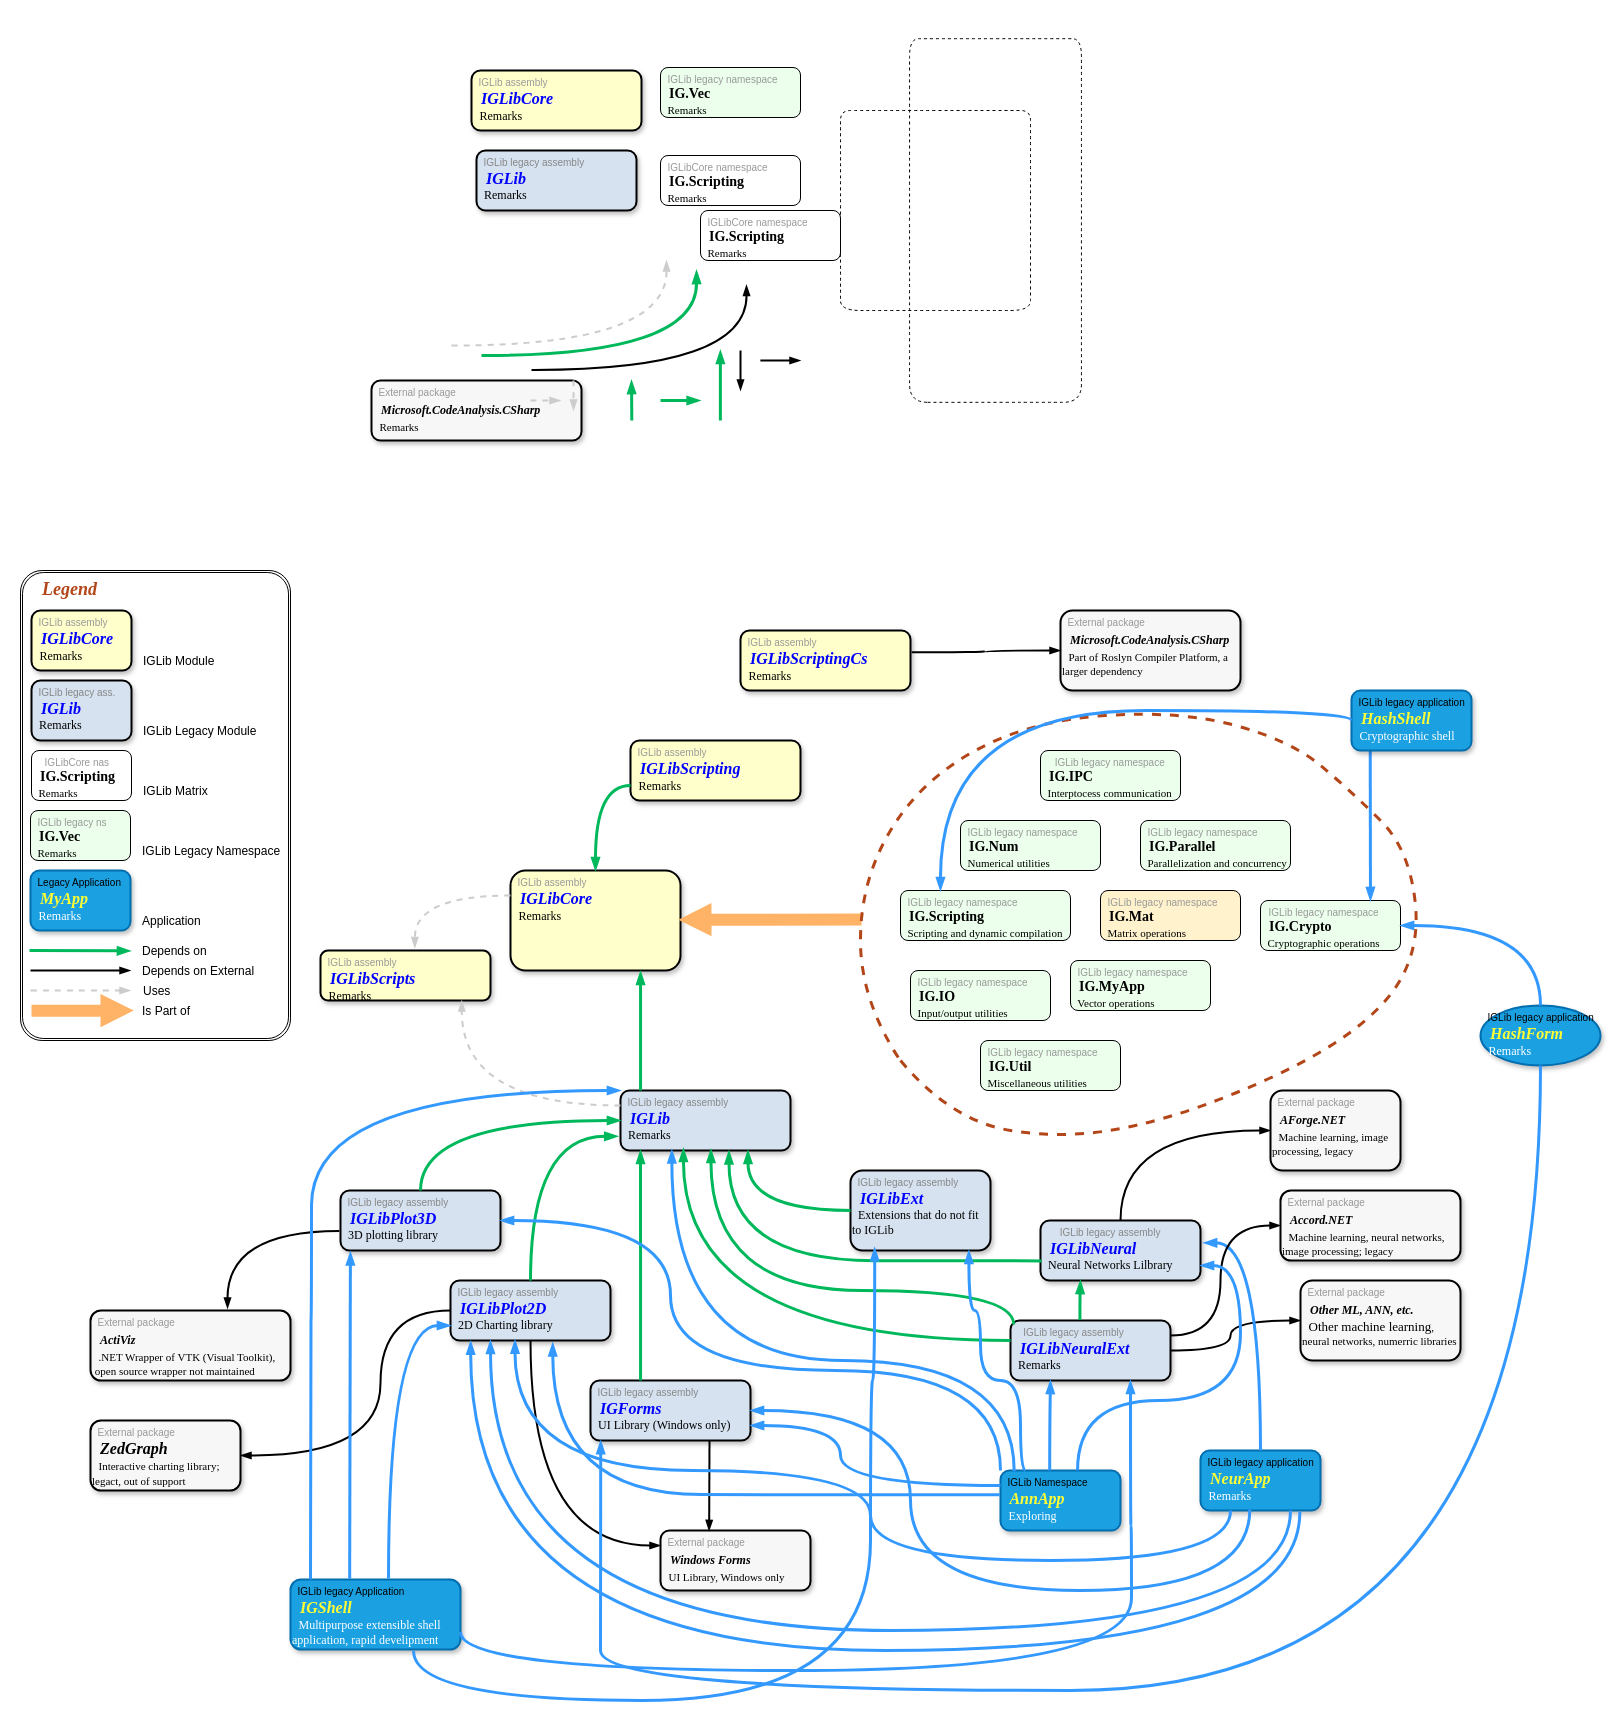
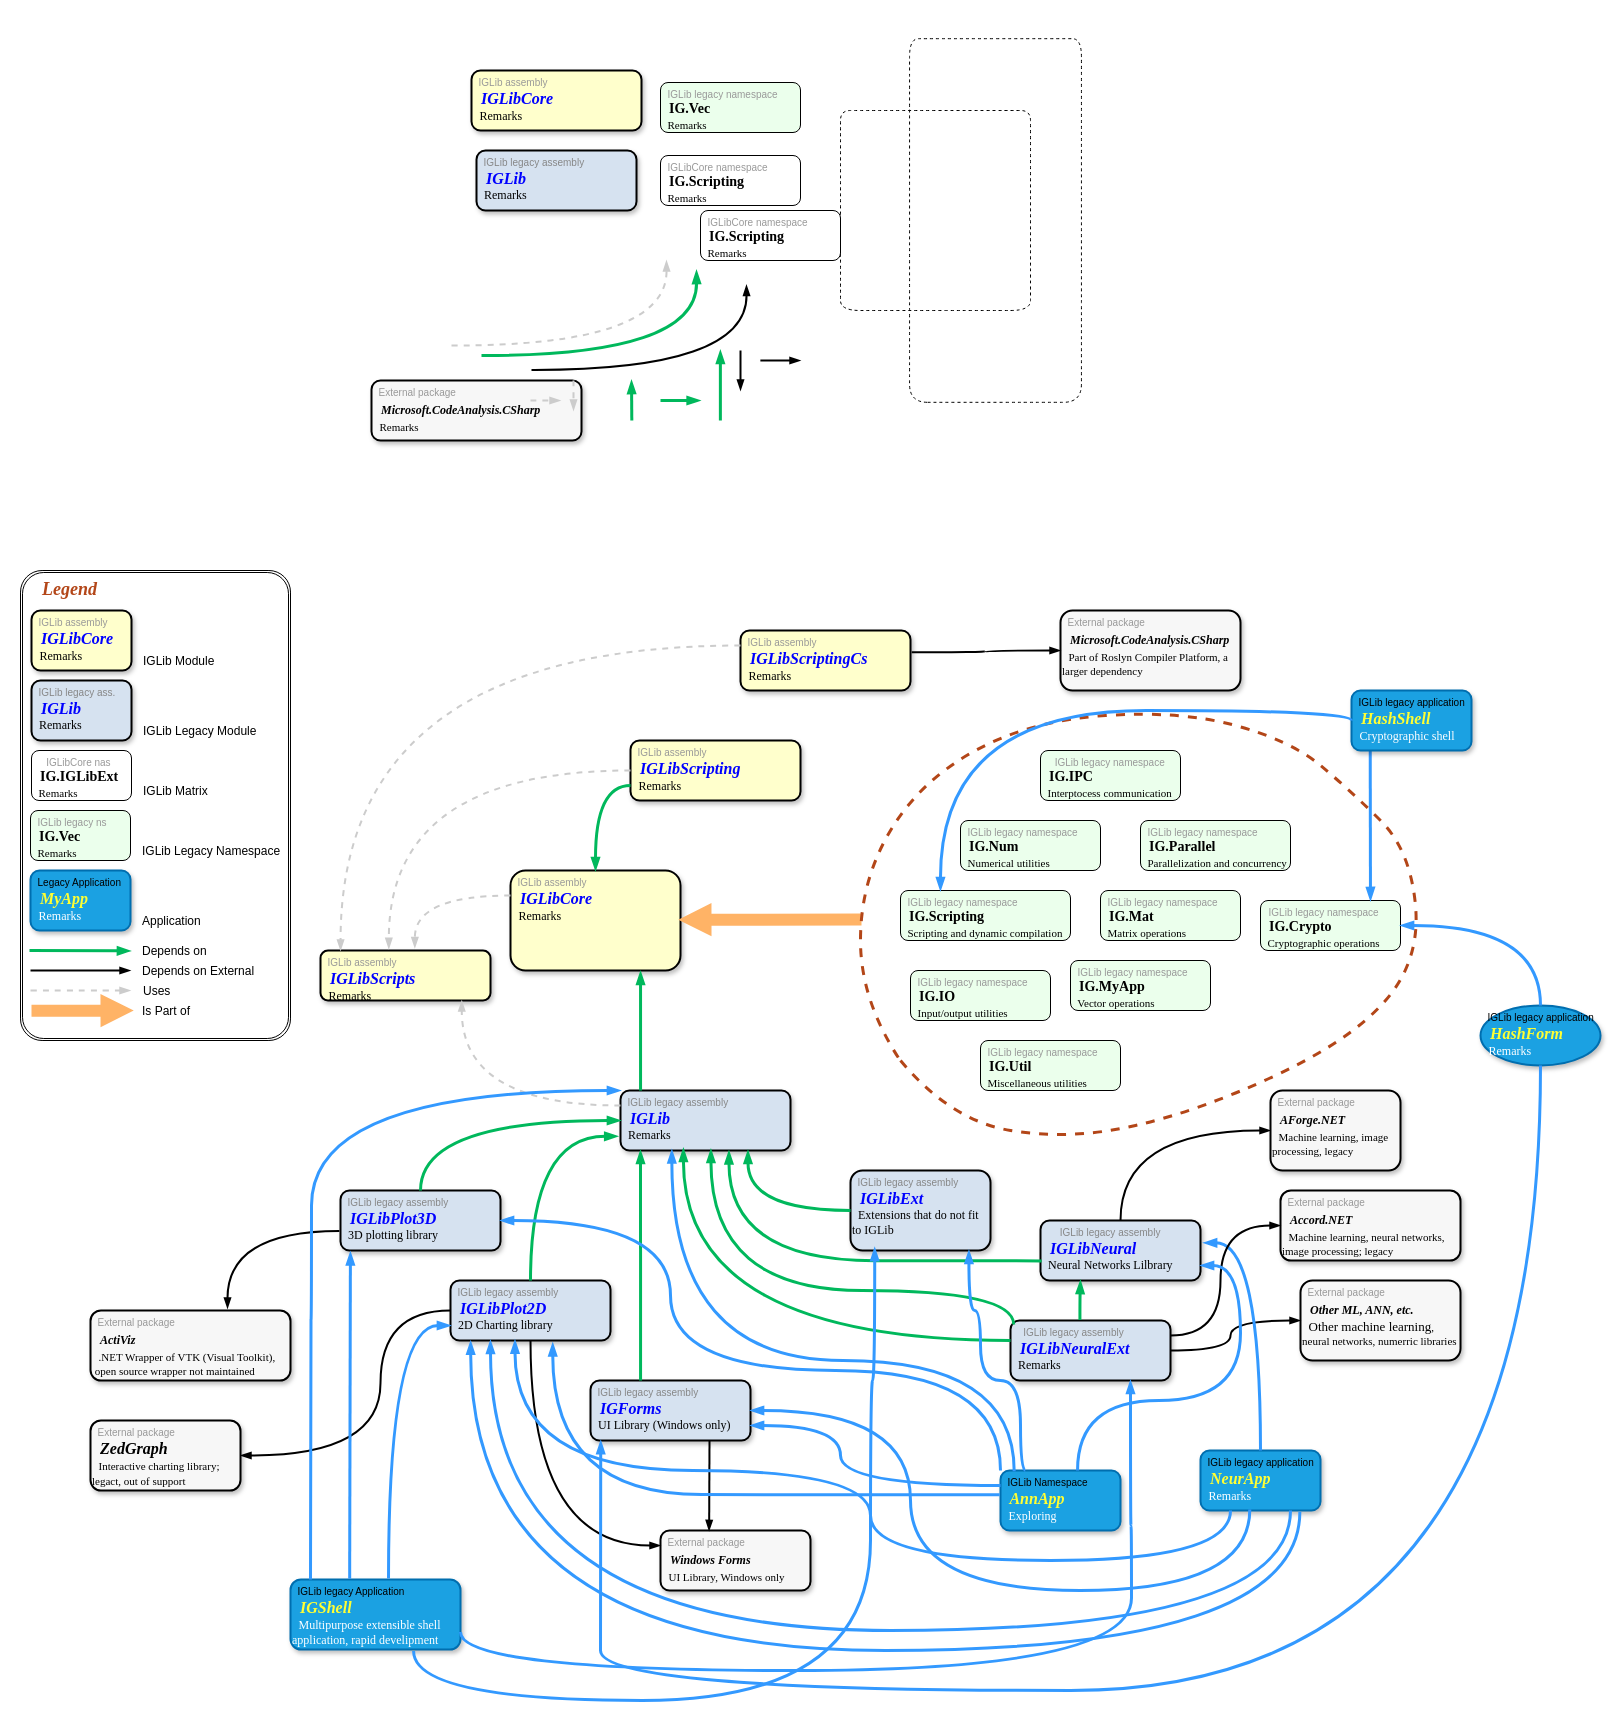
node "IGLib legacy namespace IG.Vec Remarks": moved (731, 93) -> (731, 108)
edge "IGLib assembly IGLibScriptingCs Remarks" -> "IGLib assembly IGLibScripts Remarks": added
edge "IGLib assembly IGLibScripting Remarks" -> "IGLib assembly IGLibScripts Remarks": added
node "IGLibCore nas IG.Scripting Remarks": label "IGLibCore nas IG.Scripting Remarks" -> "IGLibCore nas IG.IGLibExt Remarks"
node "IGLib legacy namespace IG.Mat Matrix operations": fillcolor #fff2cc -> #ebffec
edge "IGLib Namespace AnnApp Exploring" -> "IGLib legacy assembly IGLibNeuralExt Remarks": removed
